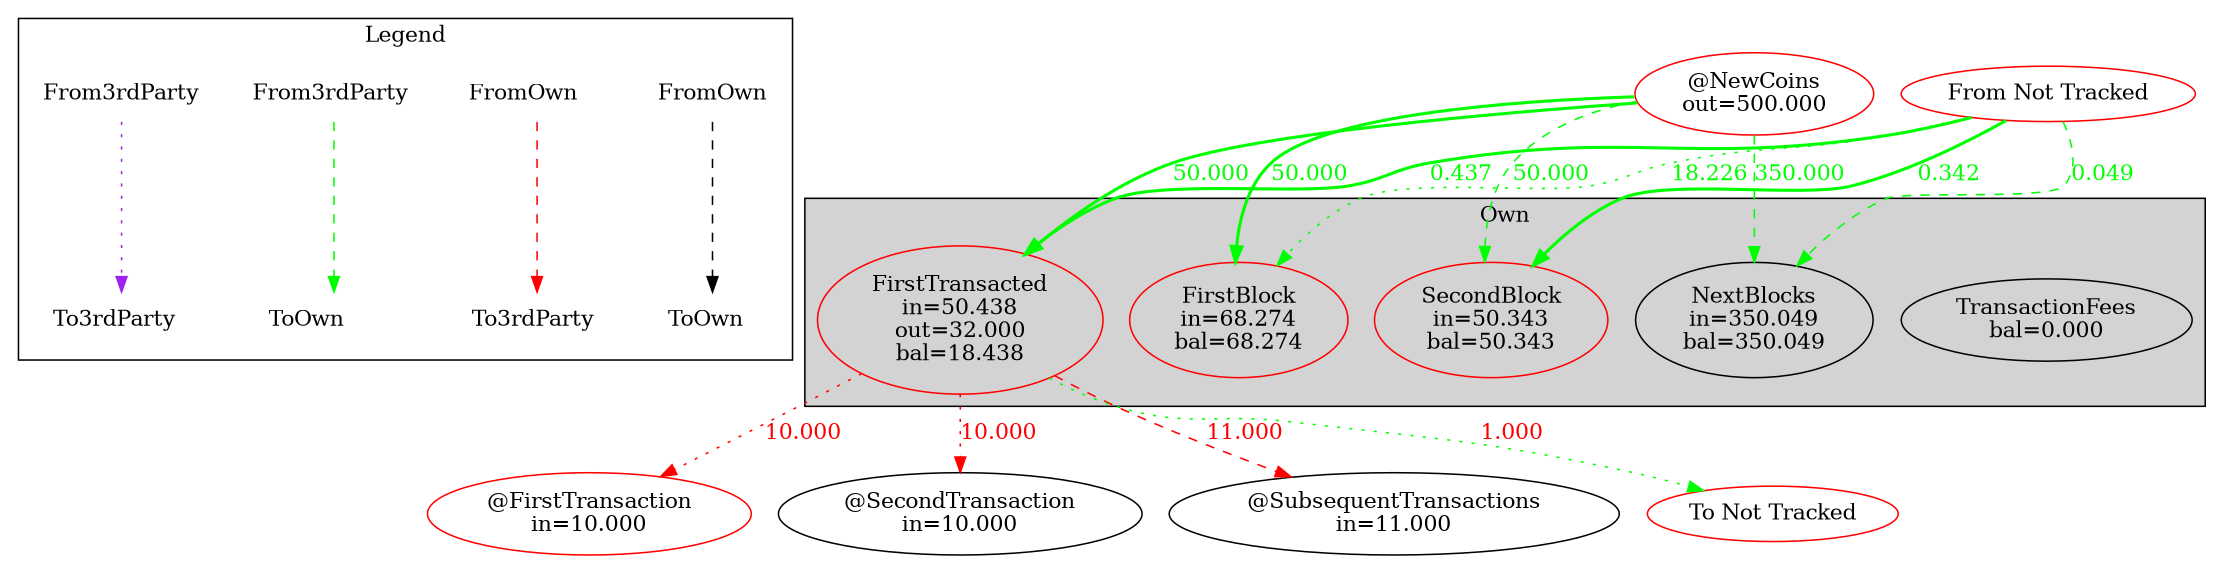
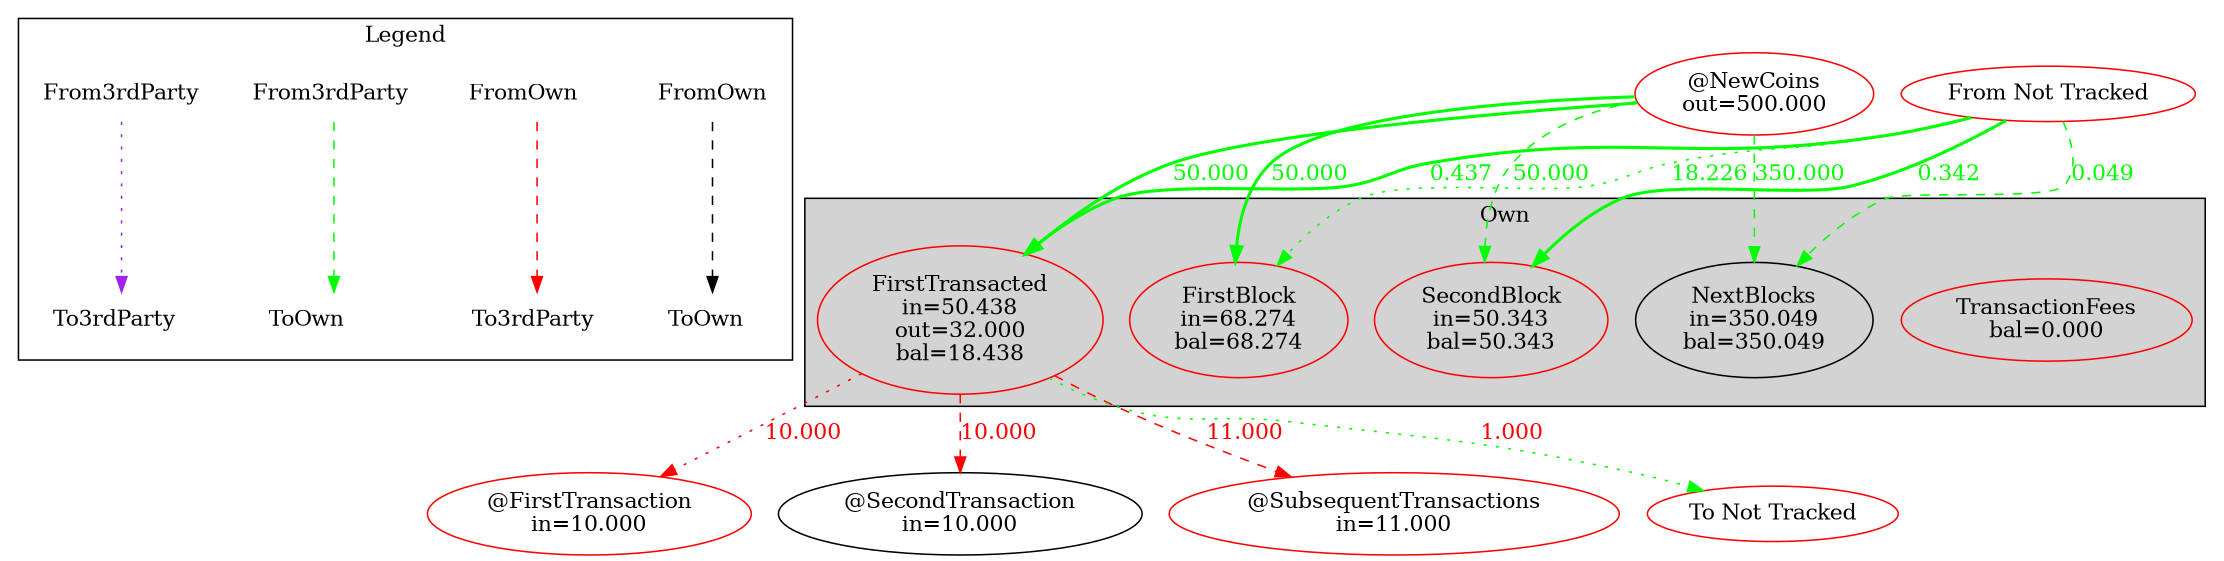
node "TransactionFees bal=0.000": color black -> red
edge "FirstTransacted in=50.438 out=32.000 bal=18.438" -> "@SecondTransaction in=10.000": style dotted -> dashed
node "@SubsequentTransactions in=11.000": color black -> red
